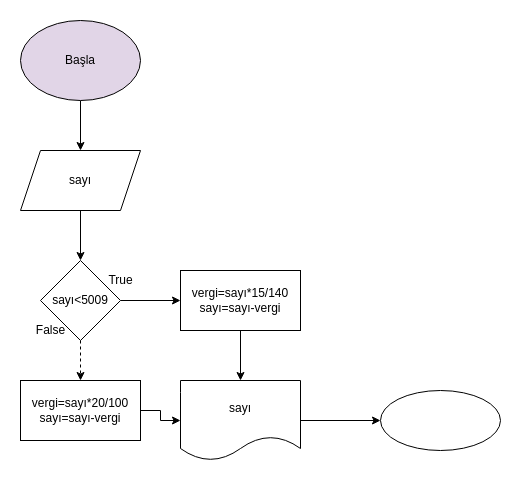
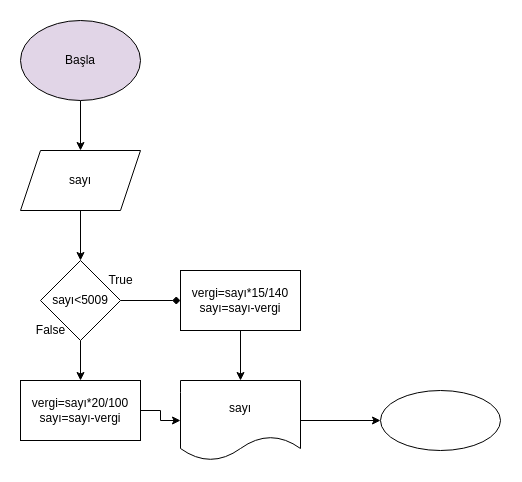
edge "sayı<5009" -> "vergi=sayı*15/140 sayı=sayı-vergi": arrowhead classic -> diamond
edge "sayı<5009" -> "vergi=sayı*20/100 sayı=sayı-vergi": style dashed -> solid
